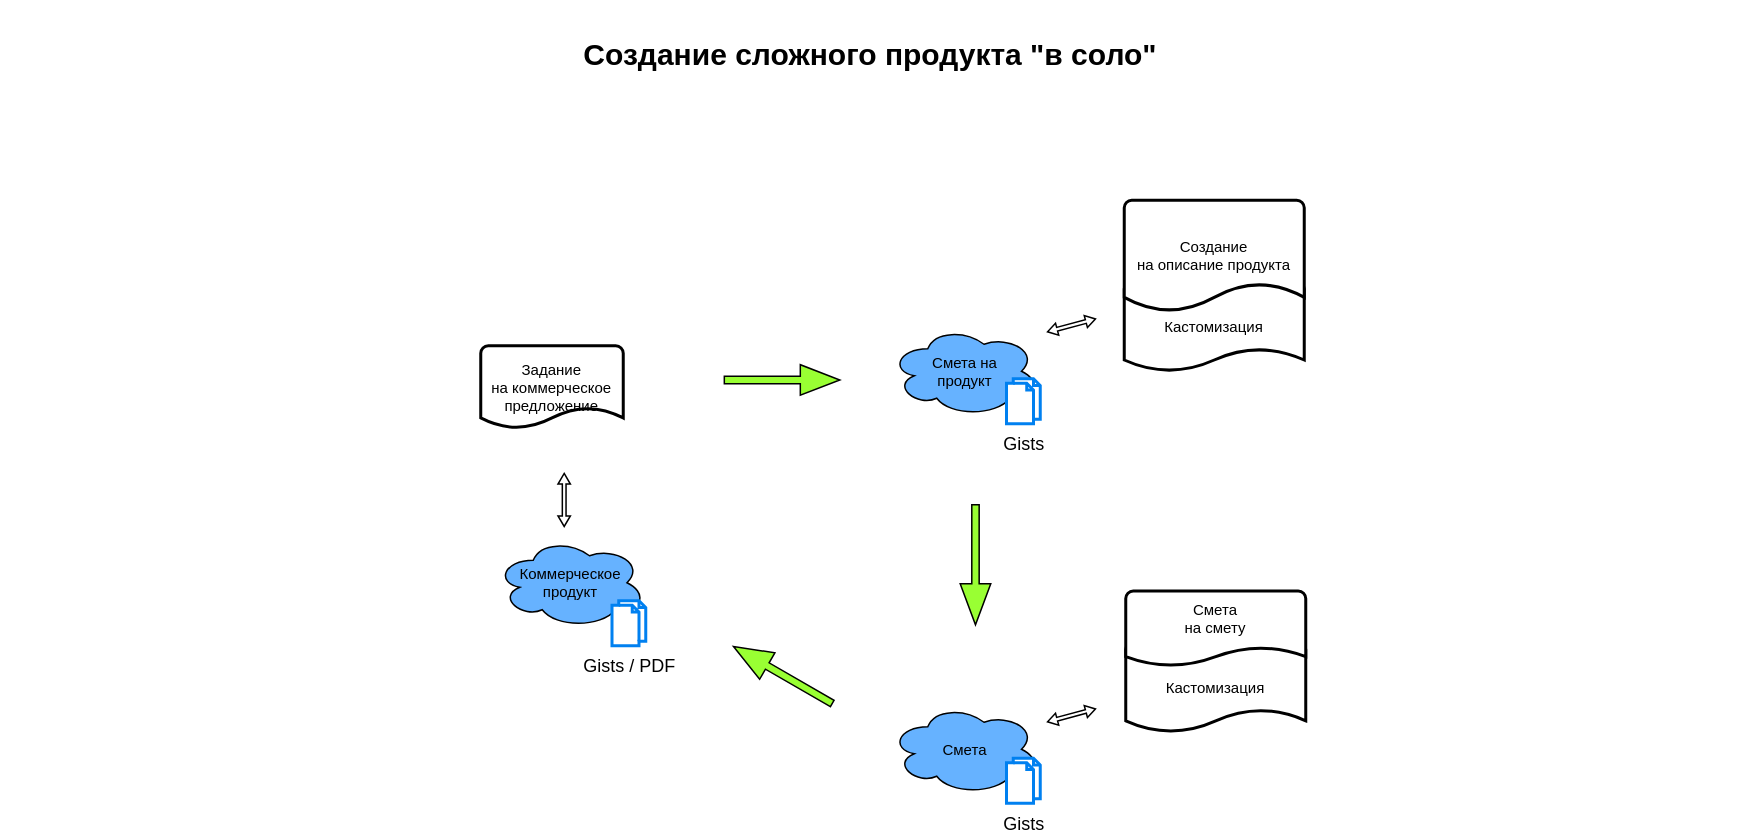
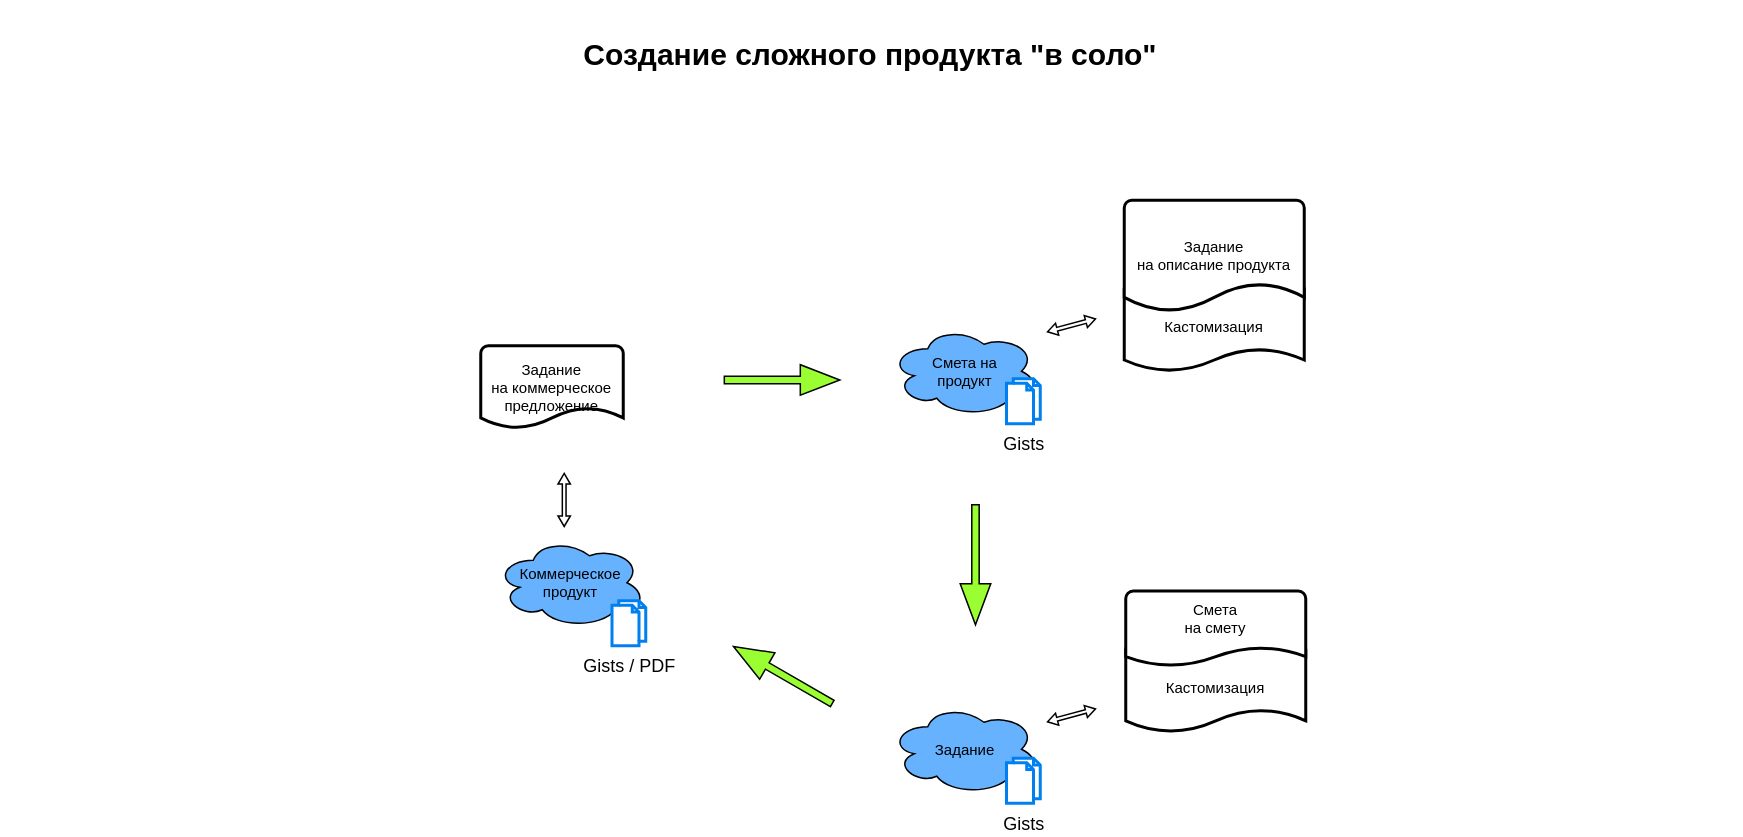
node "Создание на описание продукта": label "Создание на описание продукта" -> "Задание на описание продукта"
node "Смета": label "Смета" -> "Задание"
